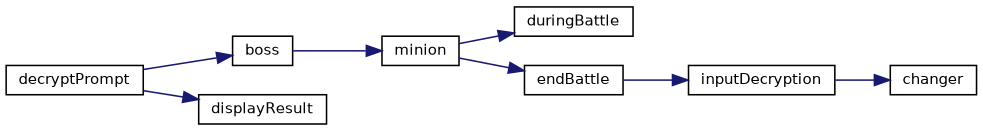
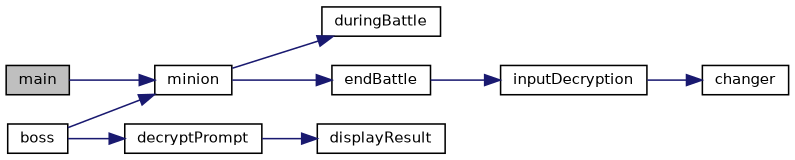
edge "decryptPrompt" -> "boss": reversed
node "main": added
